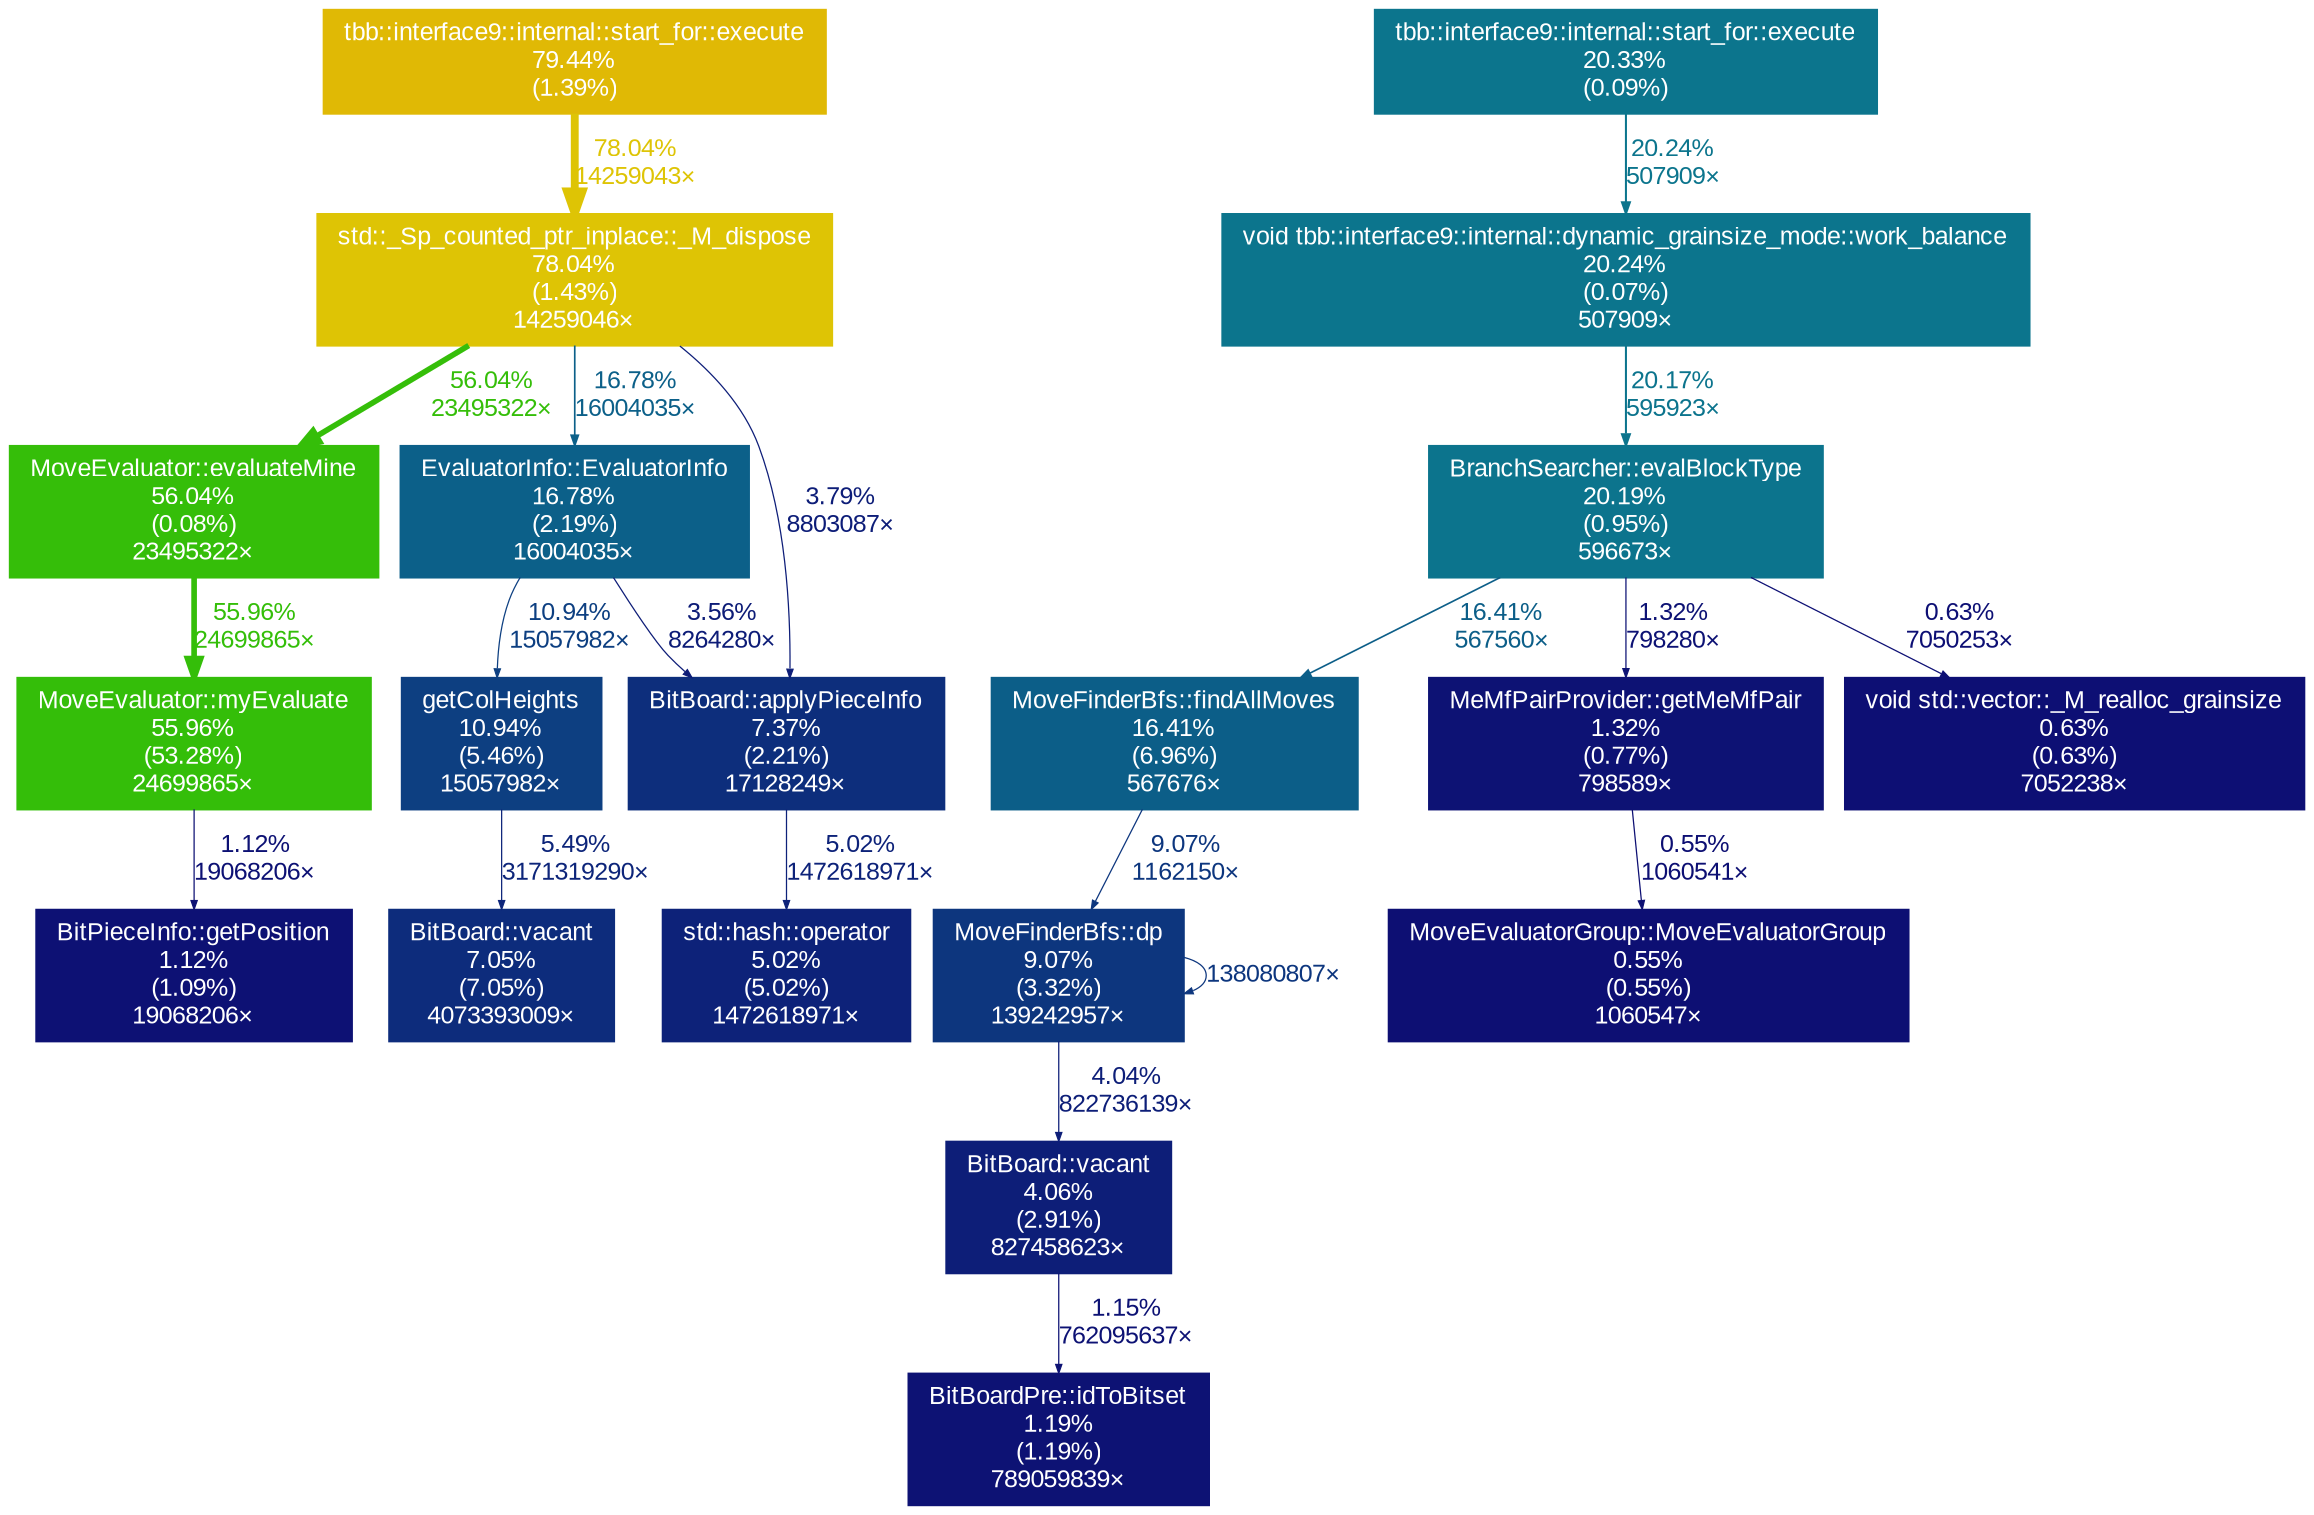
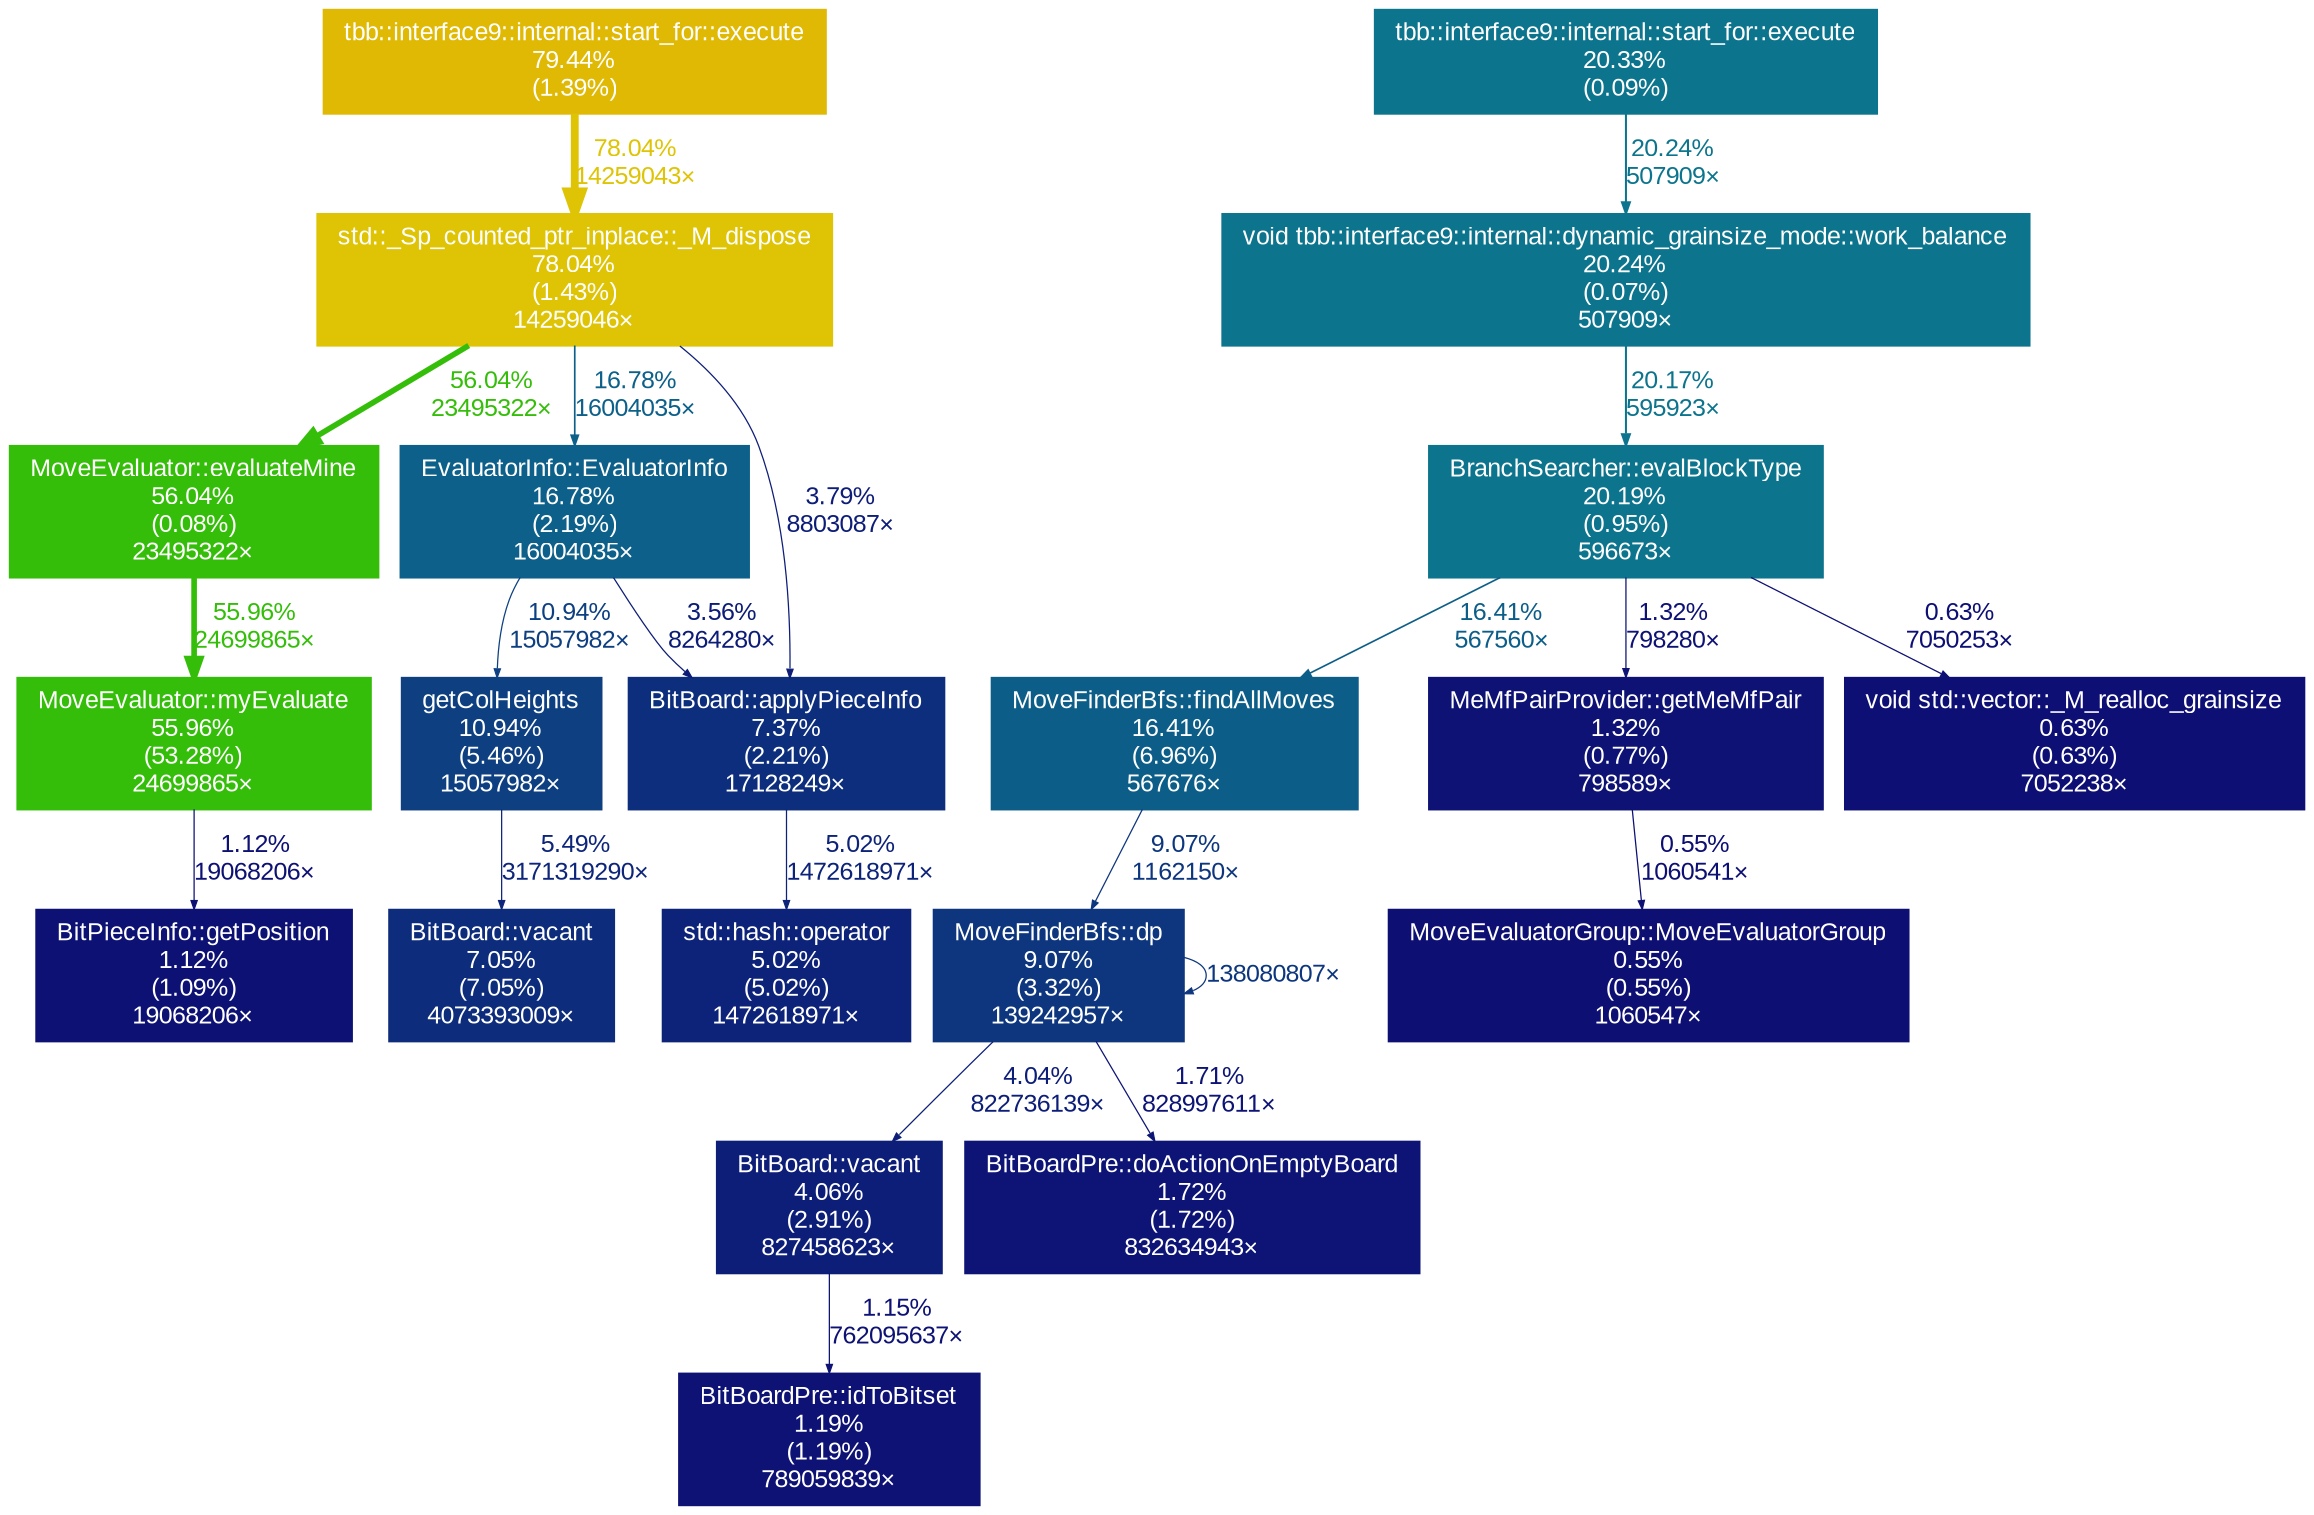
node "BitBoardPre::doActionOnEmptyBoard 1.72% (1.72%) 832634943×": added
